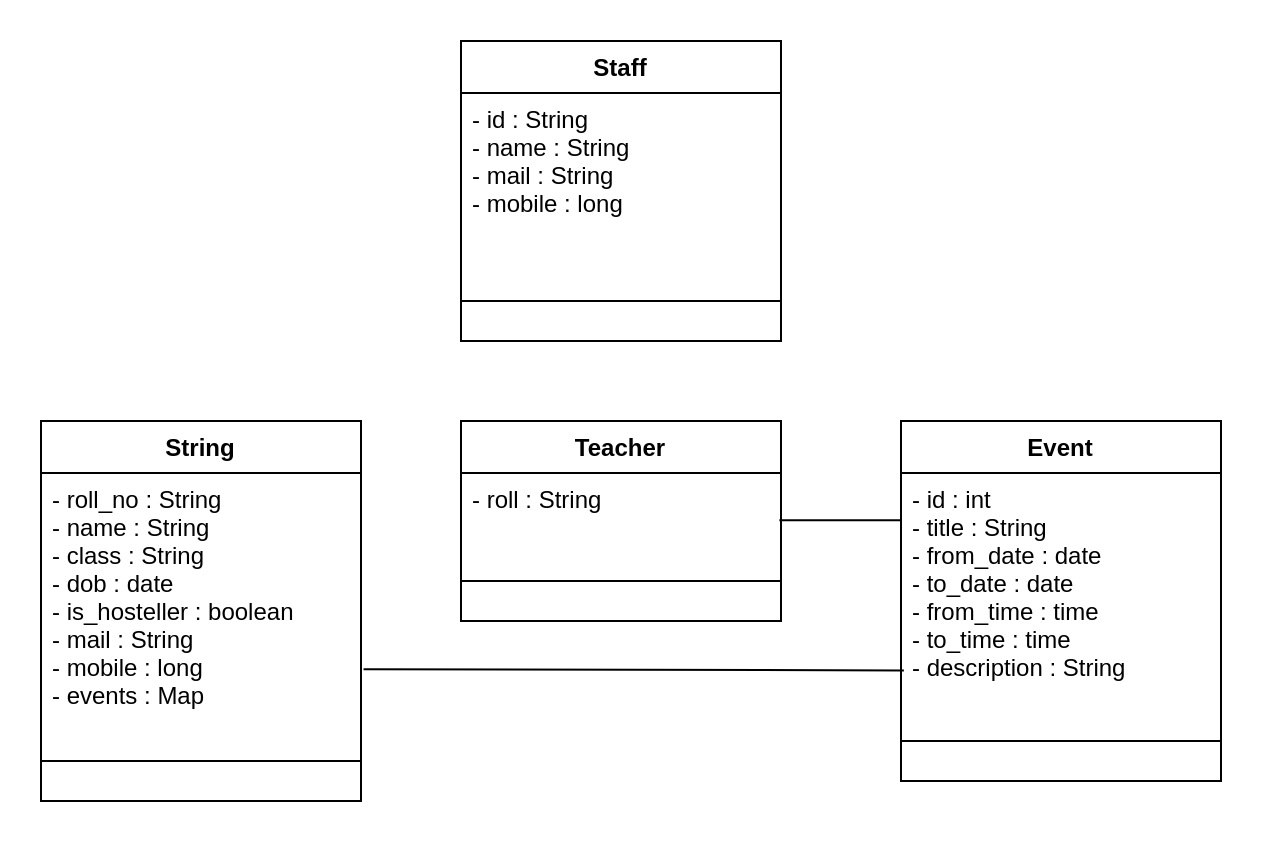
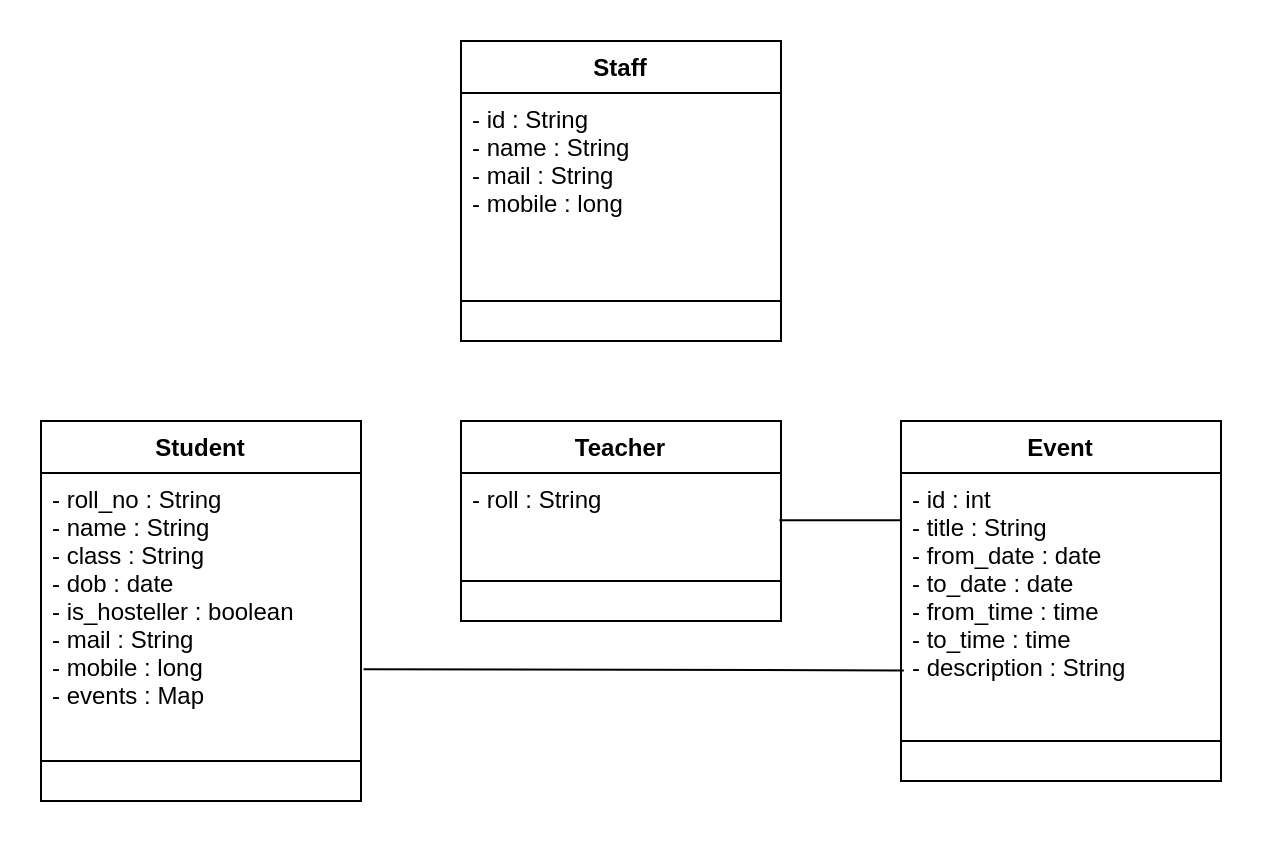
node "String": label "String" -> "Student"
